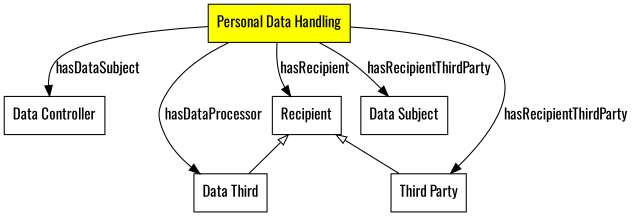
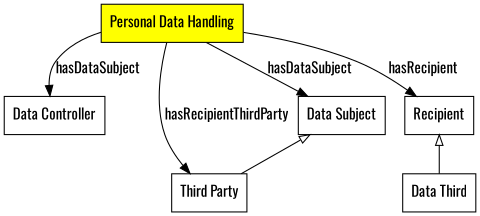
edge "Personal Data Handling" -> "Data Subject": label "hasRecipientThirdParty" -> "hasDataSubject"
edge "Personal Data Handling" -> "Data Third": removed, label "hasDataProcessor"
edge "Recipient" -- "Third Party": now "Data Subject" -- "Third Party"
